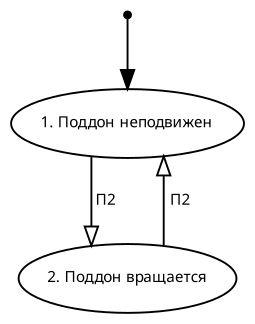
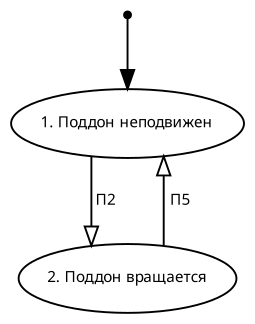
edge "2. Поддон вращается" -> "1. Поддон неподвижен": label " П2 " -> " П5 "
